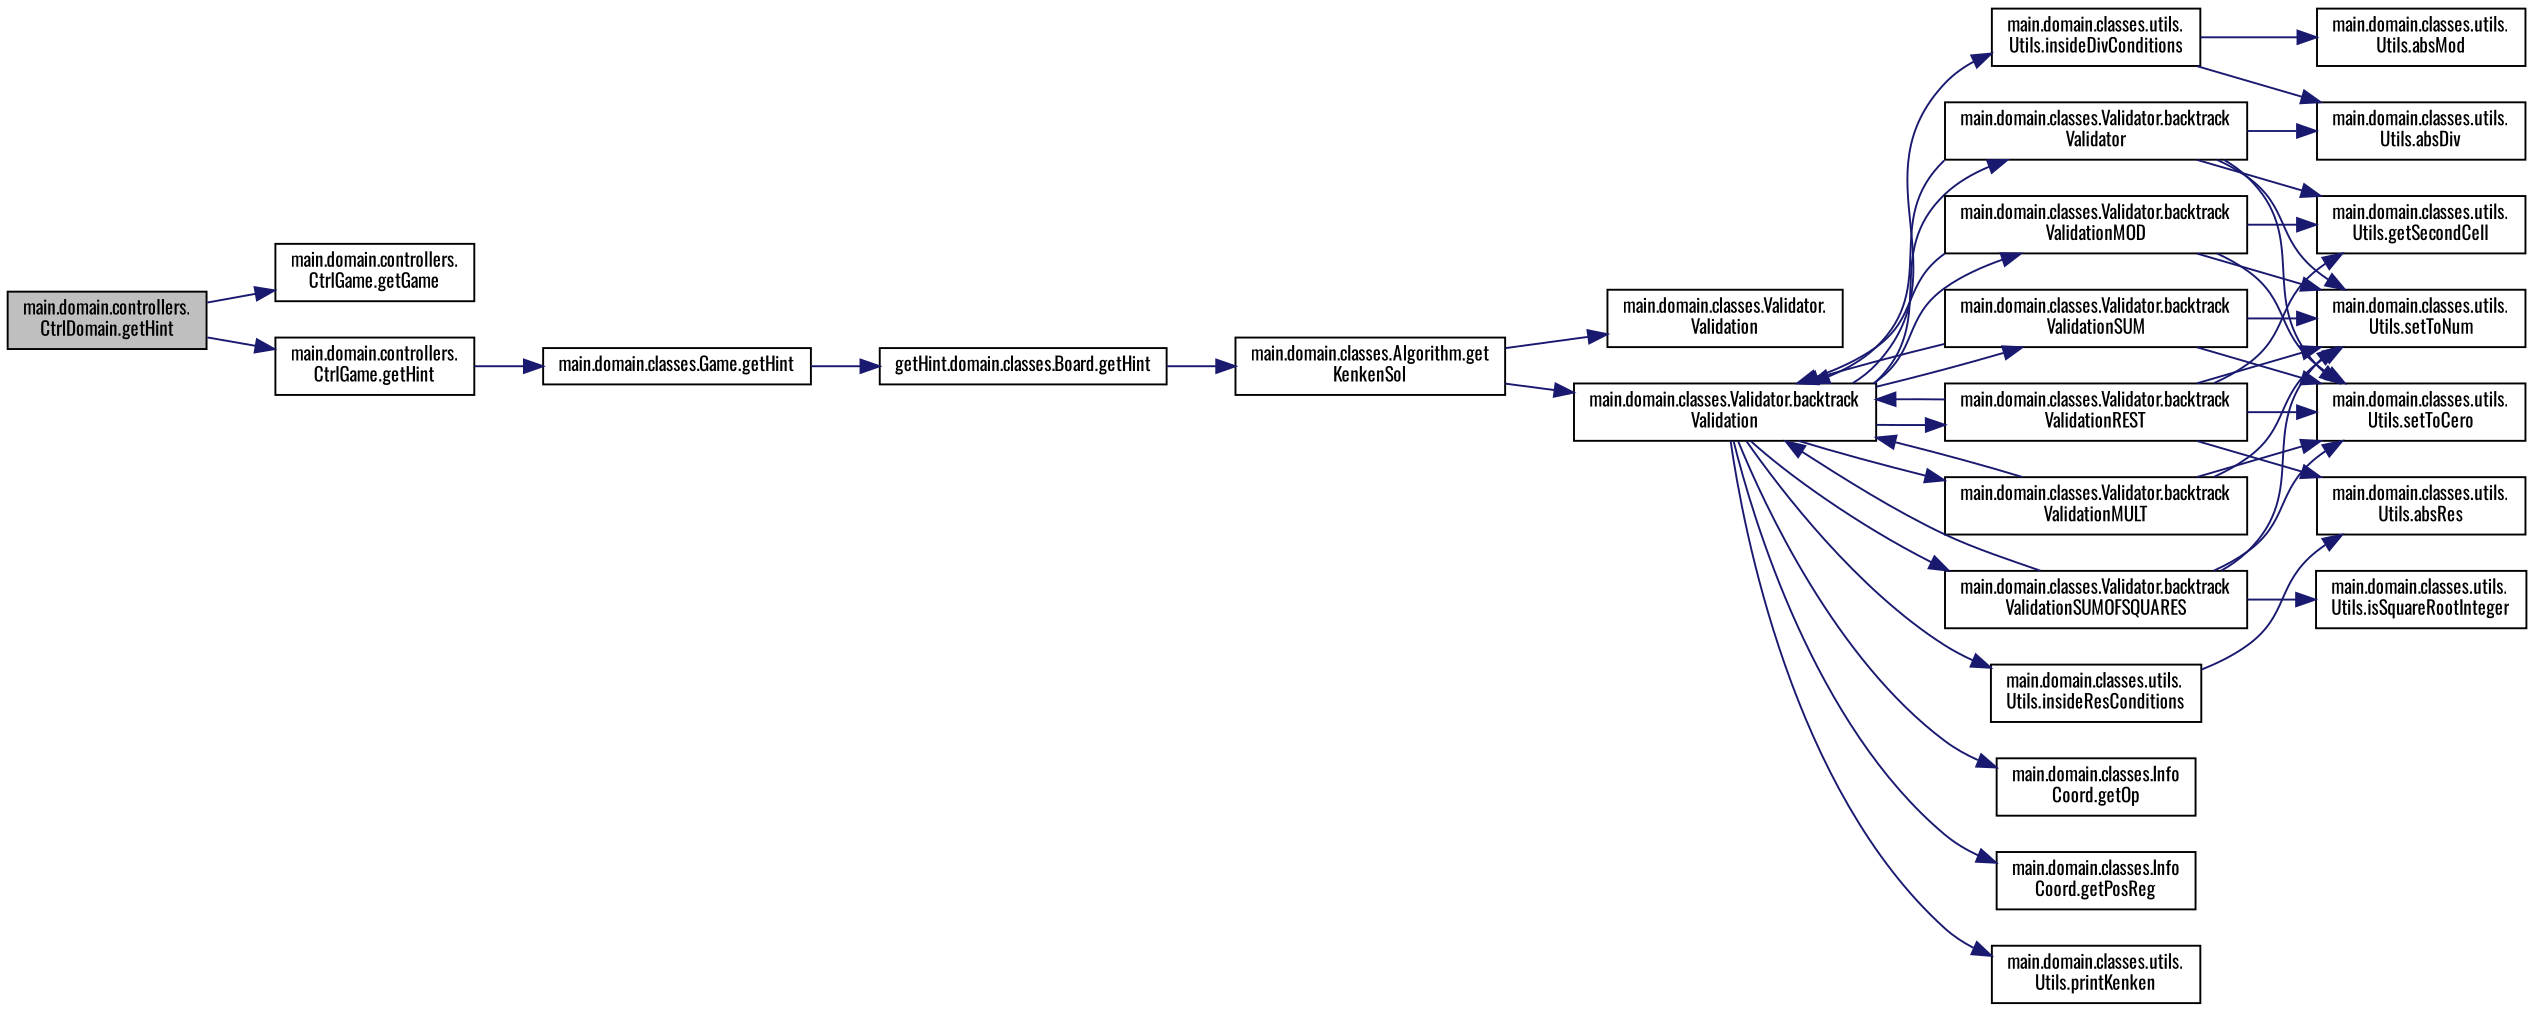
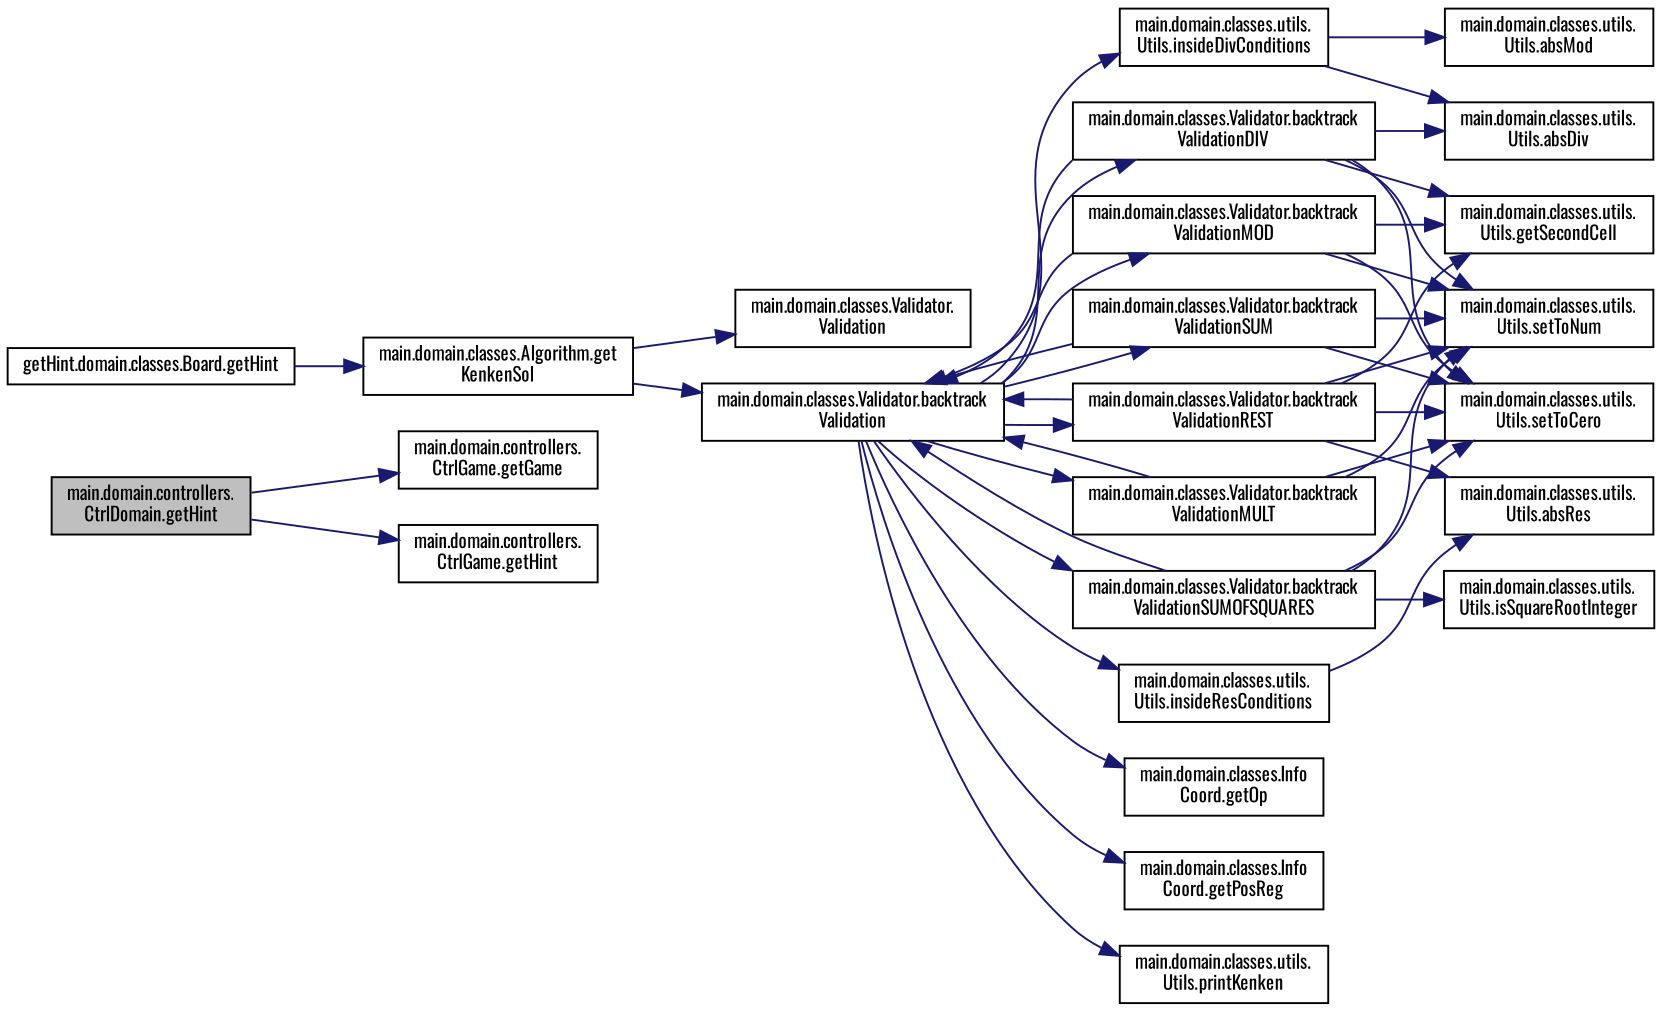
node "main.domain.classes.Validator.backtrack Validator": label "main.domain.classes.Validator.backtrack Validator" -> "main.domain.classes.Validator.backtrack ValidationDIV"
node "main.domain.classes.Game.getHint": removed
